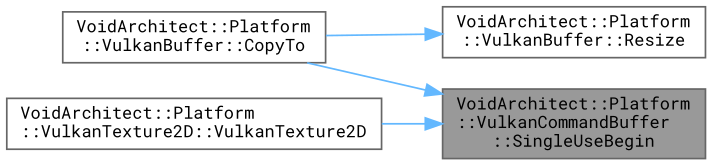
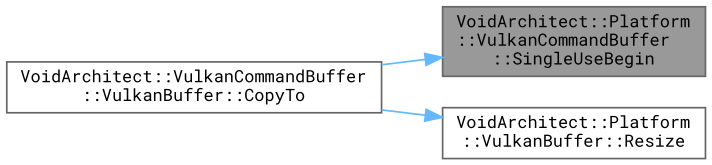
node "VoidArchitect::Platform ::VulkanBuffer::CopyTo": label "VoidArchitect::Platform ::VulkanBuffer::CopyTo" -> "VoidArchitect::VulkanCommandBuffer ::VulkanBuffer::CopyTo"
node "VoidArchitect::Platform ::VulkanTexture2D::VulkanTexture2D": removed
